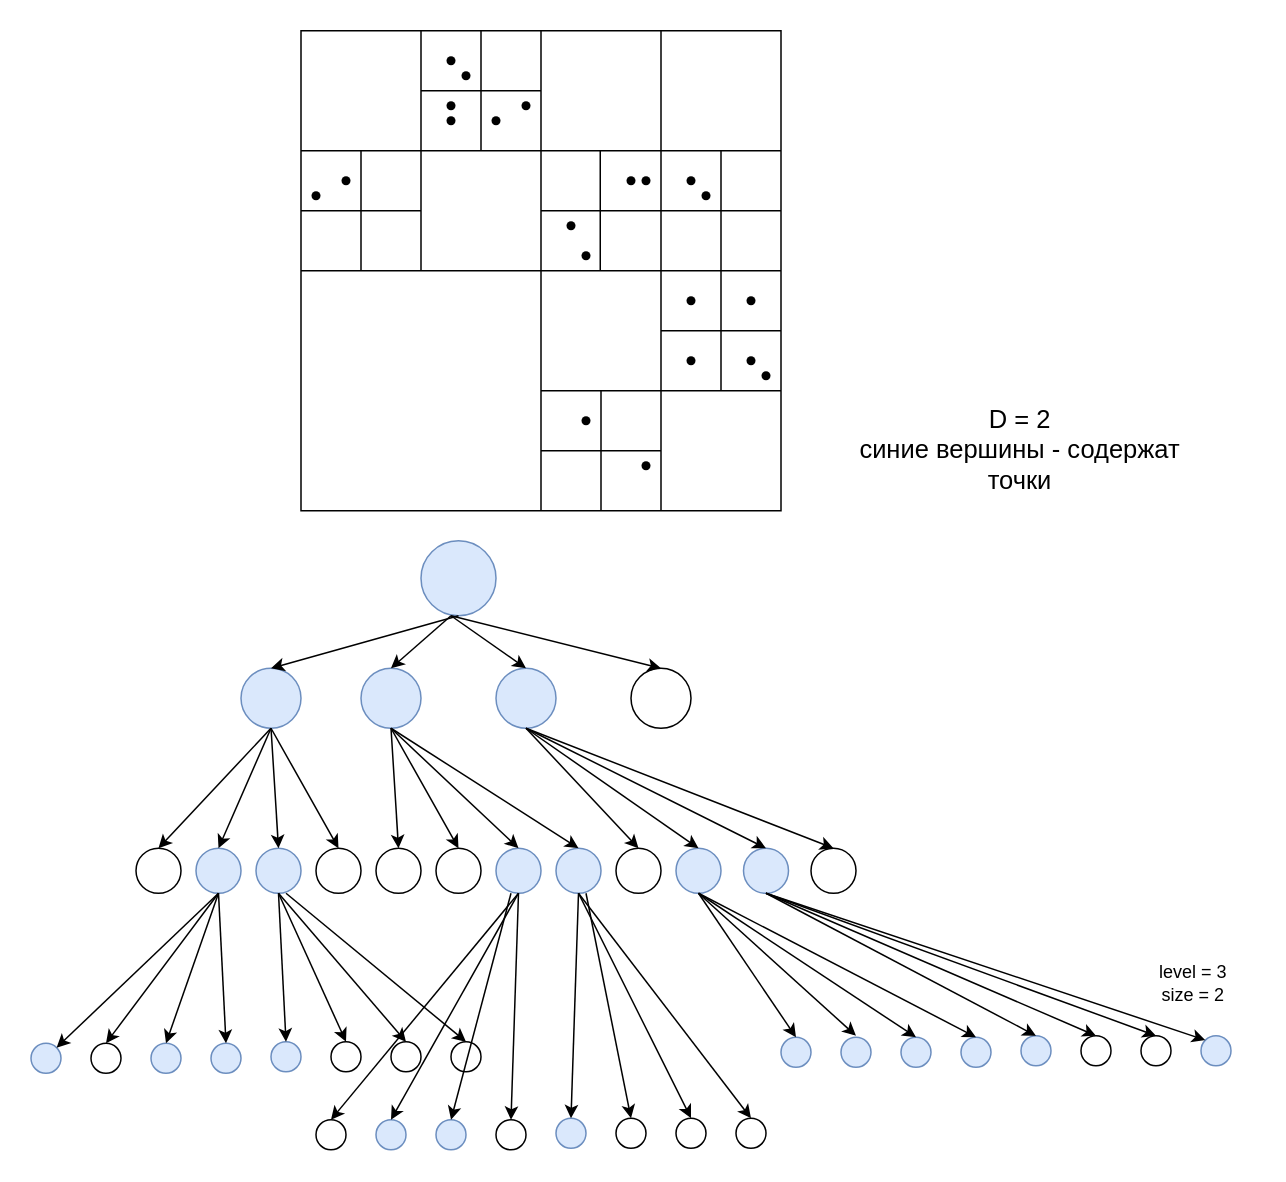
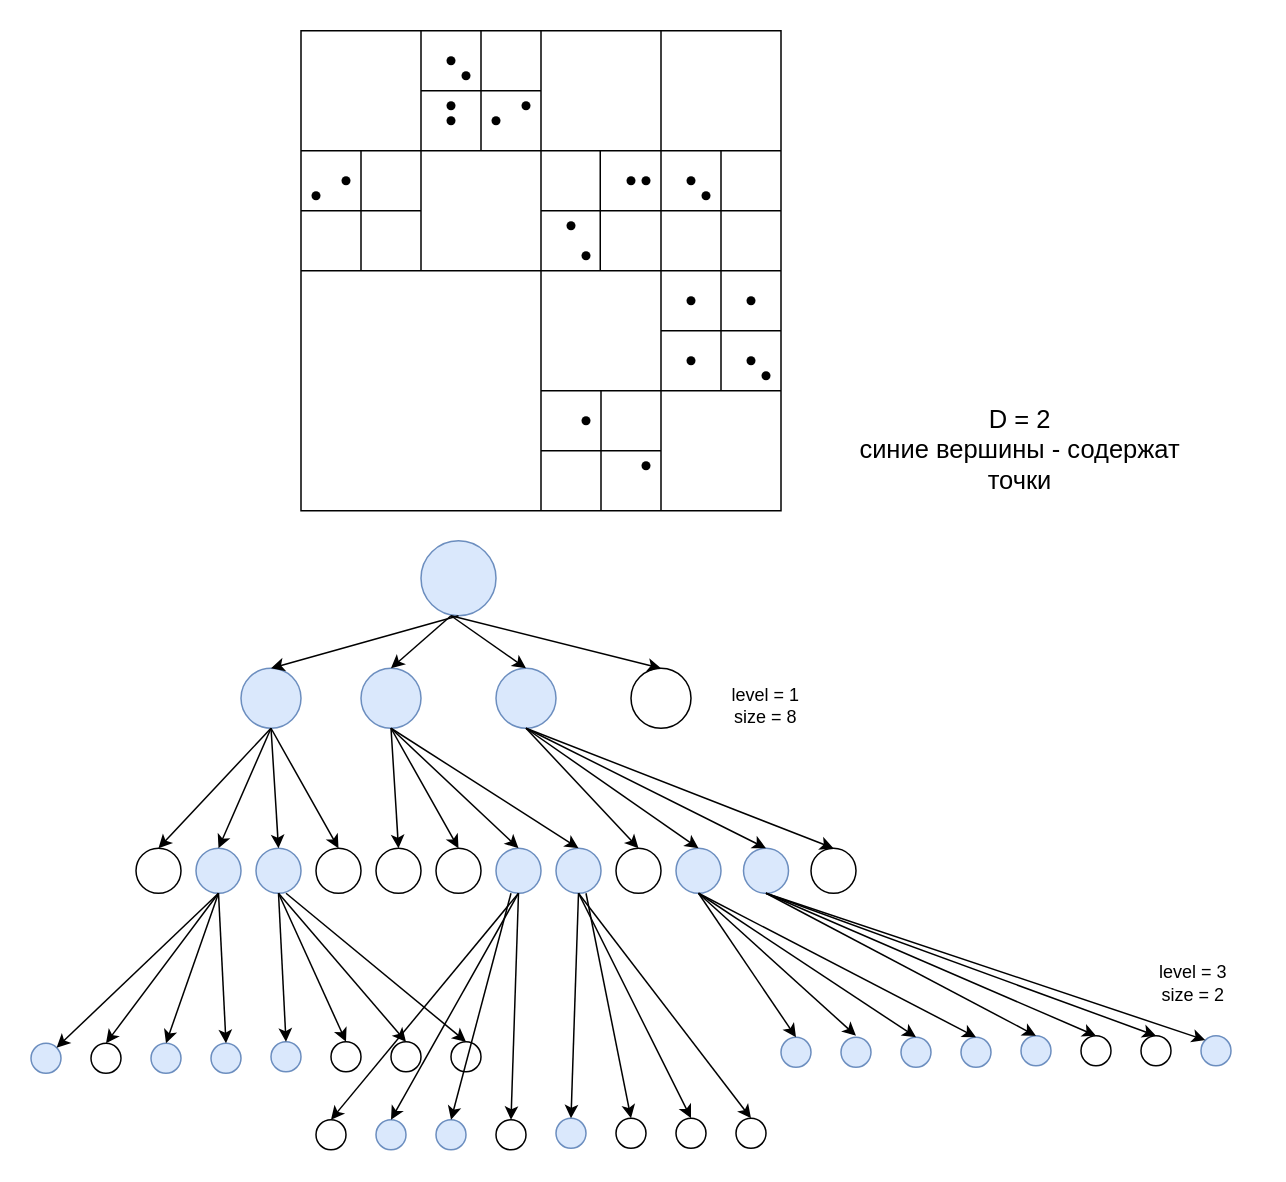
node "level = 1 size = 8": added
